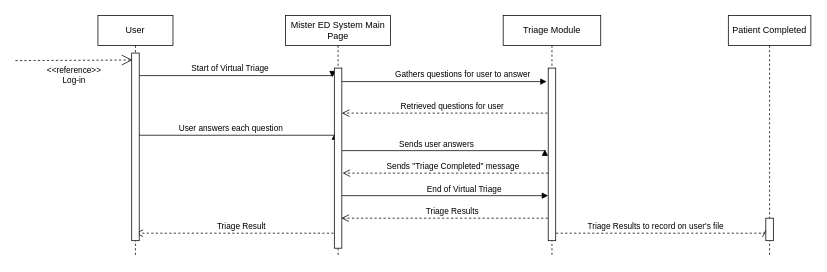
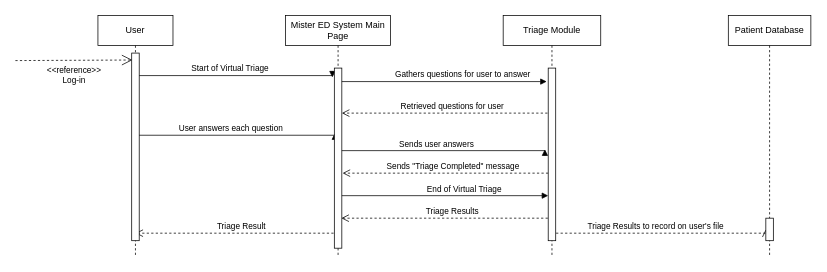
node "Patient Completed": label "Patient Completed" -> "Patient Database"
